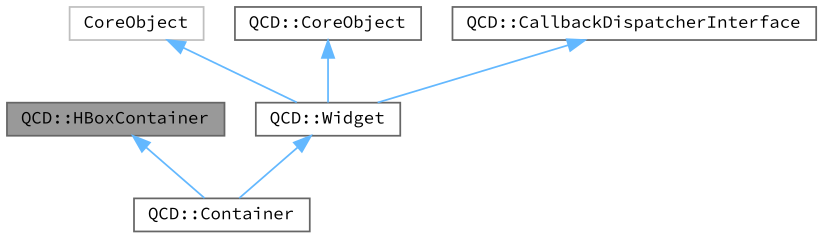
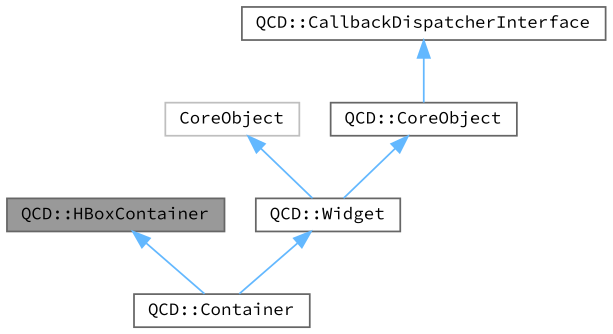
edge "QCD::Widget" -> "QCD::CallbackDispatcherInterface": now "QCD::CoreObject" -> "QCD::CallbackDispatcherInterface"
